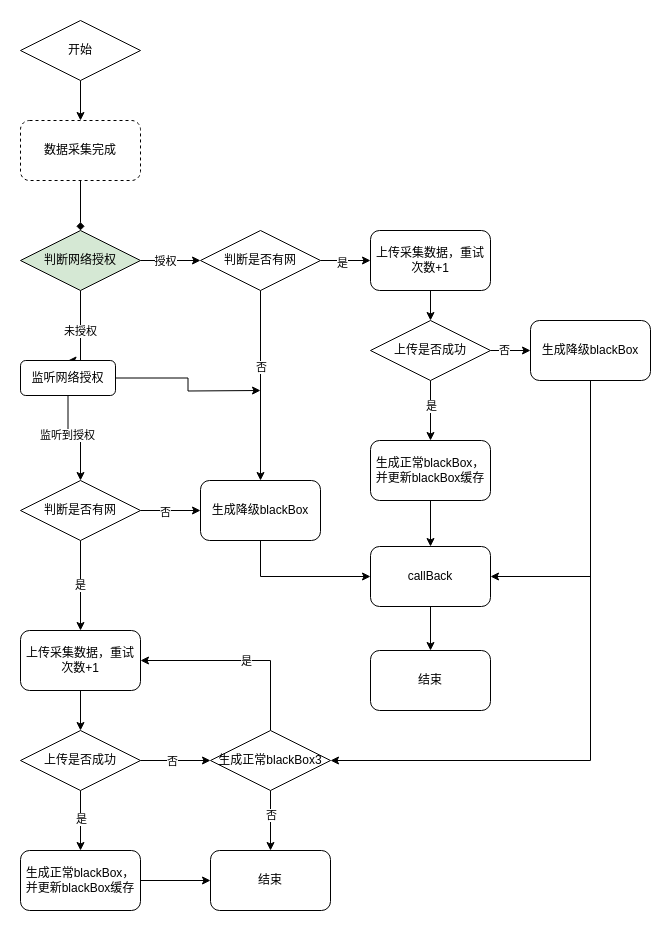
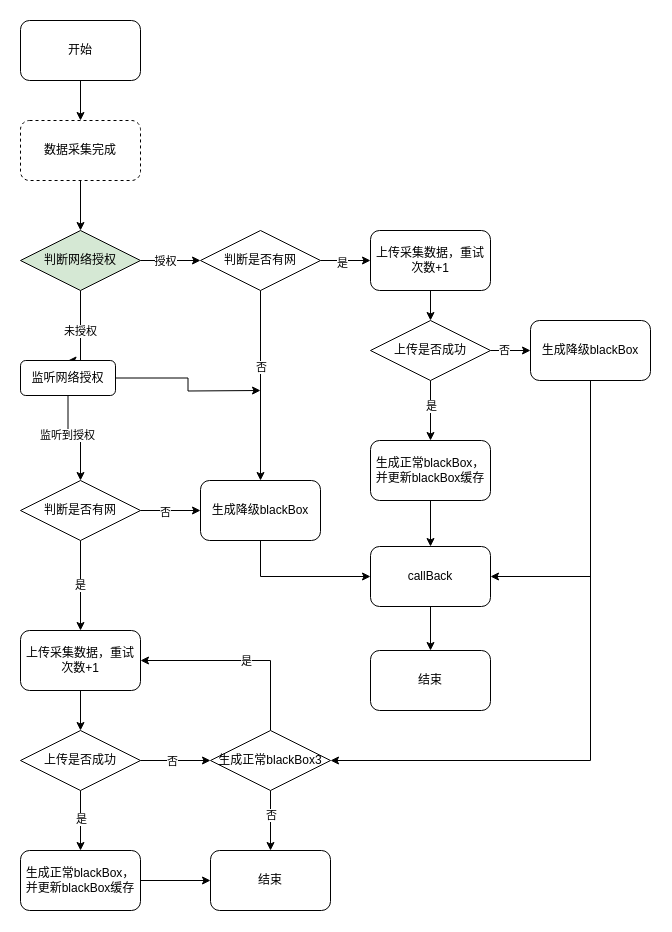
node "开始": shape diamond -> rounded rectangle
edge "数据采集完成" -> "判断网络授权": arrowhead diamond -> classic
